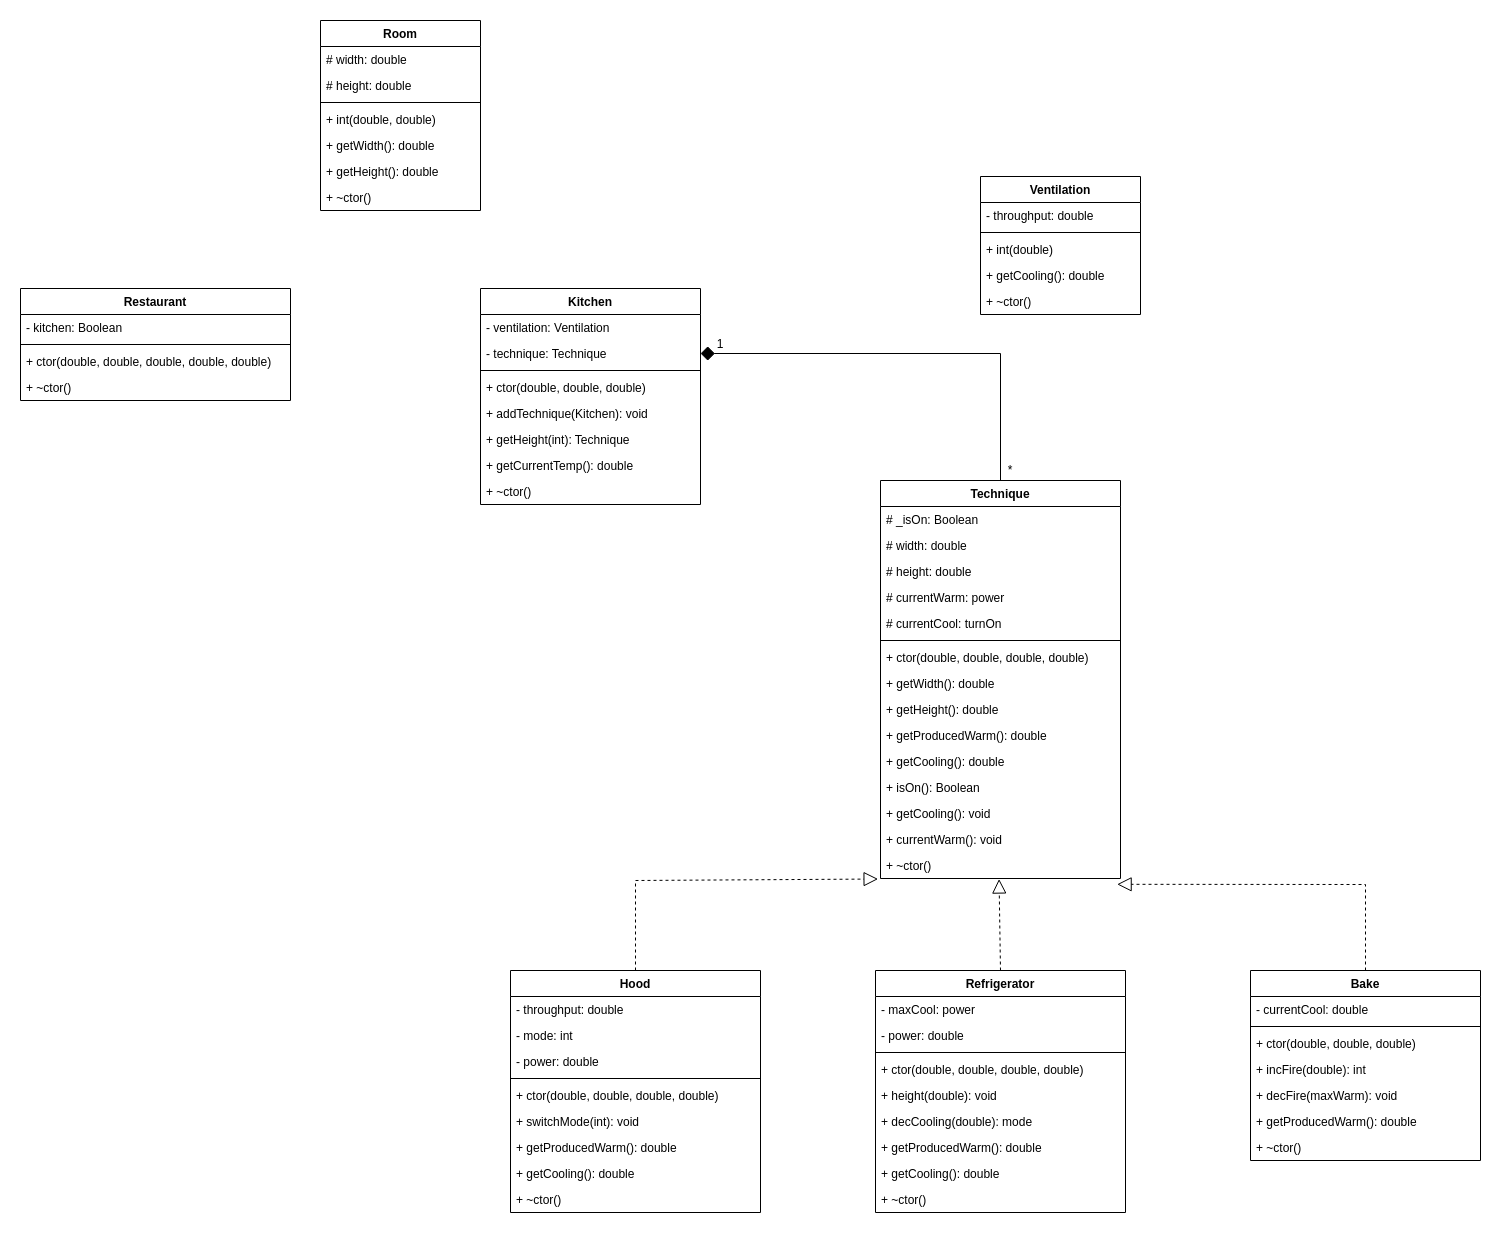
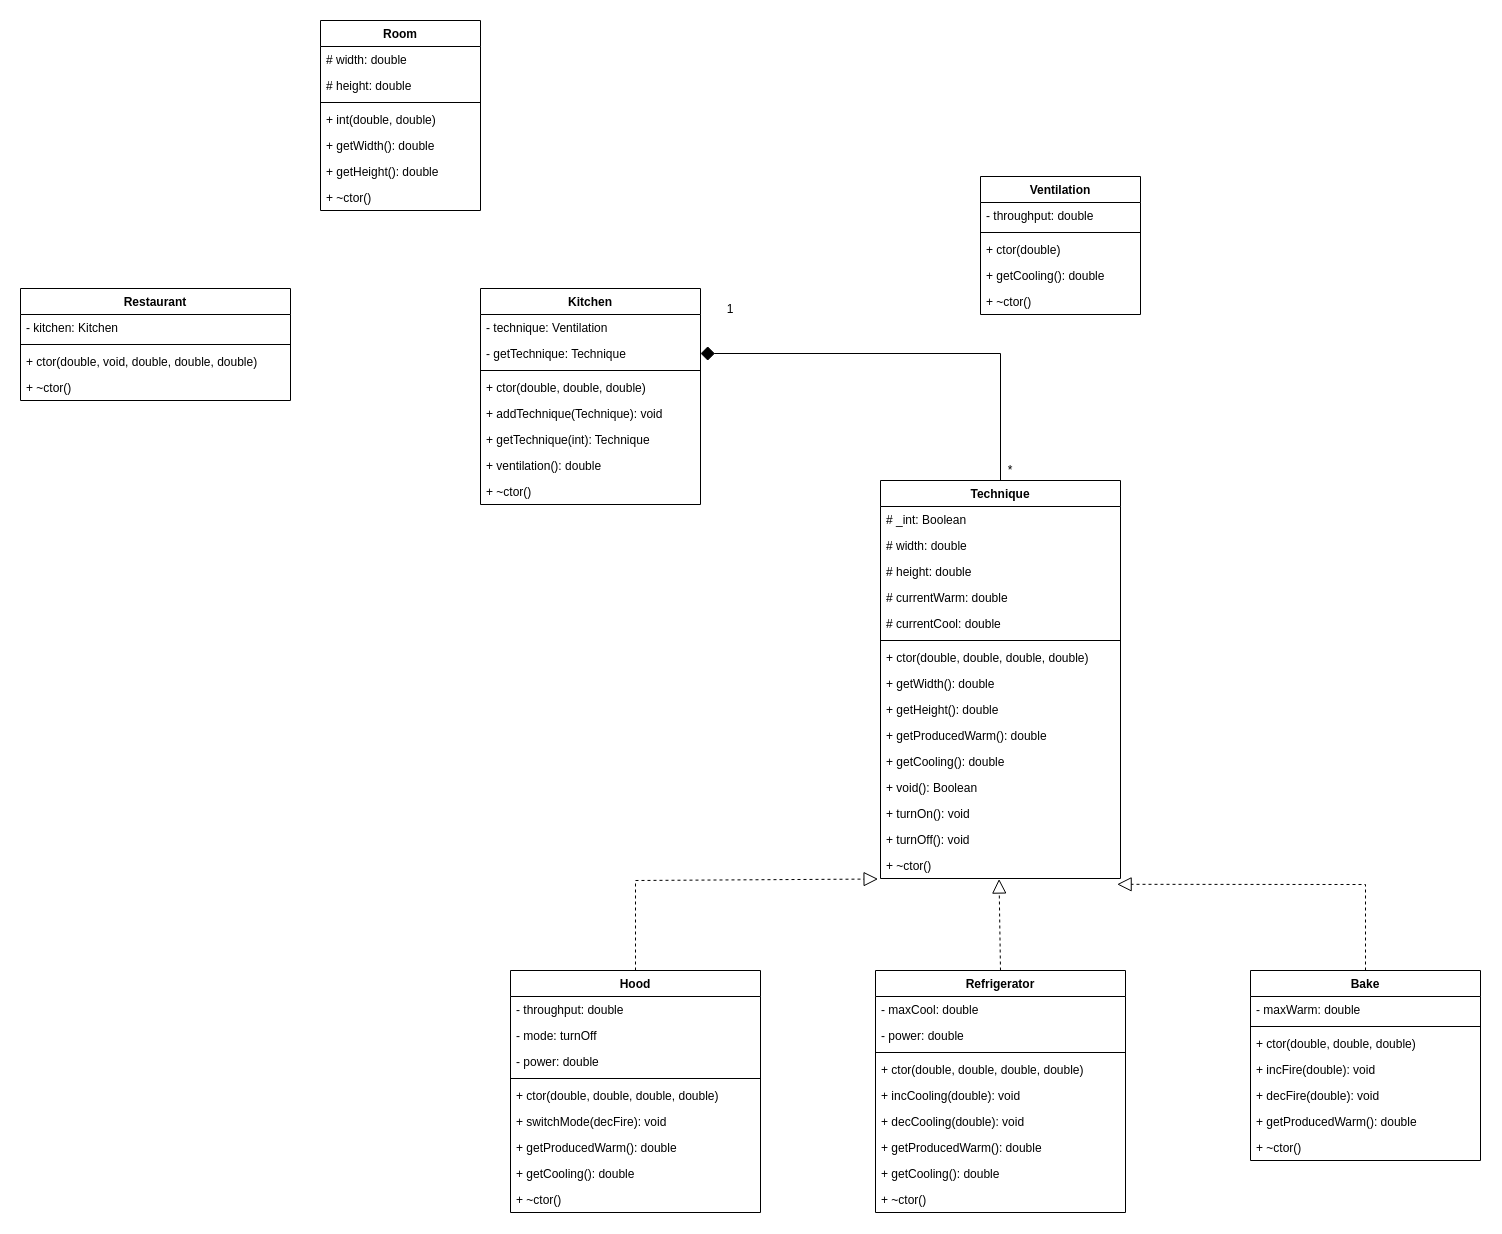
node "+ int(double)": label "+ int(double)" -> "+ ctor(double)"
node "- kitchen: Boolean": label "- kitchen: Boolean" -> "- kitchen: Kitchen"
node "- ventilation: Ventilation": label "- ventilation: Ventilation" -> "- technique: Ventilation"
node "1": moved (721, 345) -> (731, 310)
node "- technique: Technique": label "- technique: Technique" -> "- getTechnique: Technique"
node "+ ctor(double, double, double, double, double)": label "+ ctor(double, double, double, double, double)" -> "+ ctor(double, void, double, double, double)"
node "+ addTechnique(Kitchen): void": label "+ addTechnique(Kitchen): void" -> "+ addTechnique(Technique): void"
node "+ getHeight(int): Technique": label "+ getHeight(int): Technique" -> "+ getTechnique(int): Technique"
node "+ getCurrentTemp(): double": label "+ getCurrentTemp(): double" -> "+ ventilation(): double"
node "# _isOn: Boolean": label "# _isOn: Boolean" -> "# _int: Boolean"
node "# currentWarm: power": label "# currentWarm: power" -> "# currentWarm: double"
node "# currentCool: turnOn": label "# currentCool: turnOn" -> "# currentCool: double"
node "+ isOn(): Boolean": label "+ isOn(): Boolean" -> "+ void(): Boolean"
node "+ getCooling(): void": label "+ getCooling(): void" -> "+ turnOn(): void"
node "+ currentWarm(): void": label "+ currentWarm(): void" -> "+ turnOff(): void"
node "- maxCool: power": label "- maxCool: power" -> "- maxCool: double"
node "- currentCool: double": label "- currentCool: double" -> "- maxWarm: double"
node "- mode: int": label "- mode: int" -> "- mode: turnOff"
node "+ incFire(double): int": label "+ incFire(double): int" -> "+ incFire(double): void"
node "+ height(double): void": label "+ height(double): void" -> "+ incCooling(double): void"
node "+ decFire(maxWarm): void": label "+ decFire(maxWarm): void" -> "+ decFire(double): void"
node "+ switchMode(int): void": label "+ switchMode(int): void" -> "+ switchMode(decFire): void"
node "+ decCooling(double): mode": label "+ decCooling(double): mode" -> "+ decCooling(double): void"
